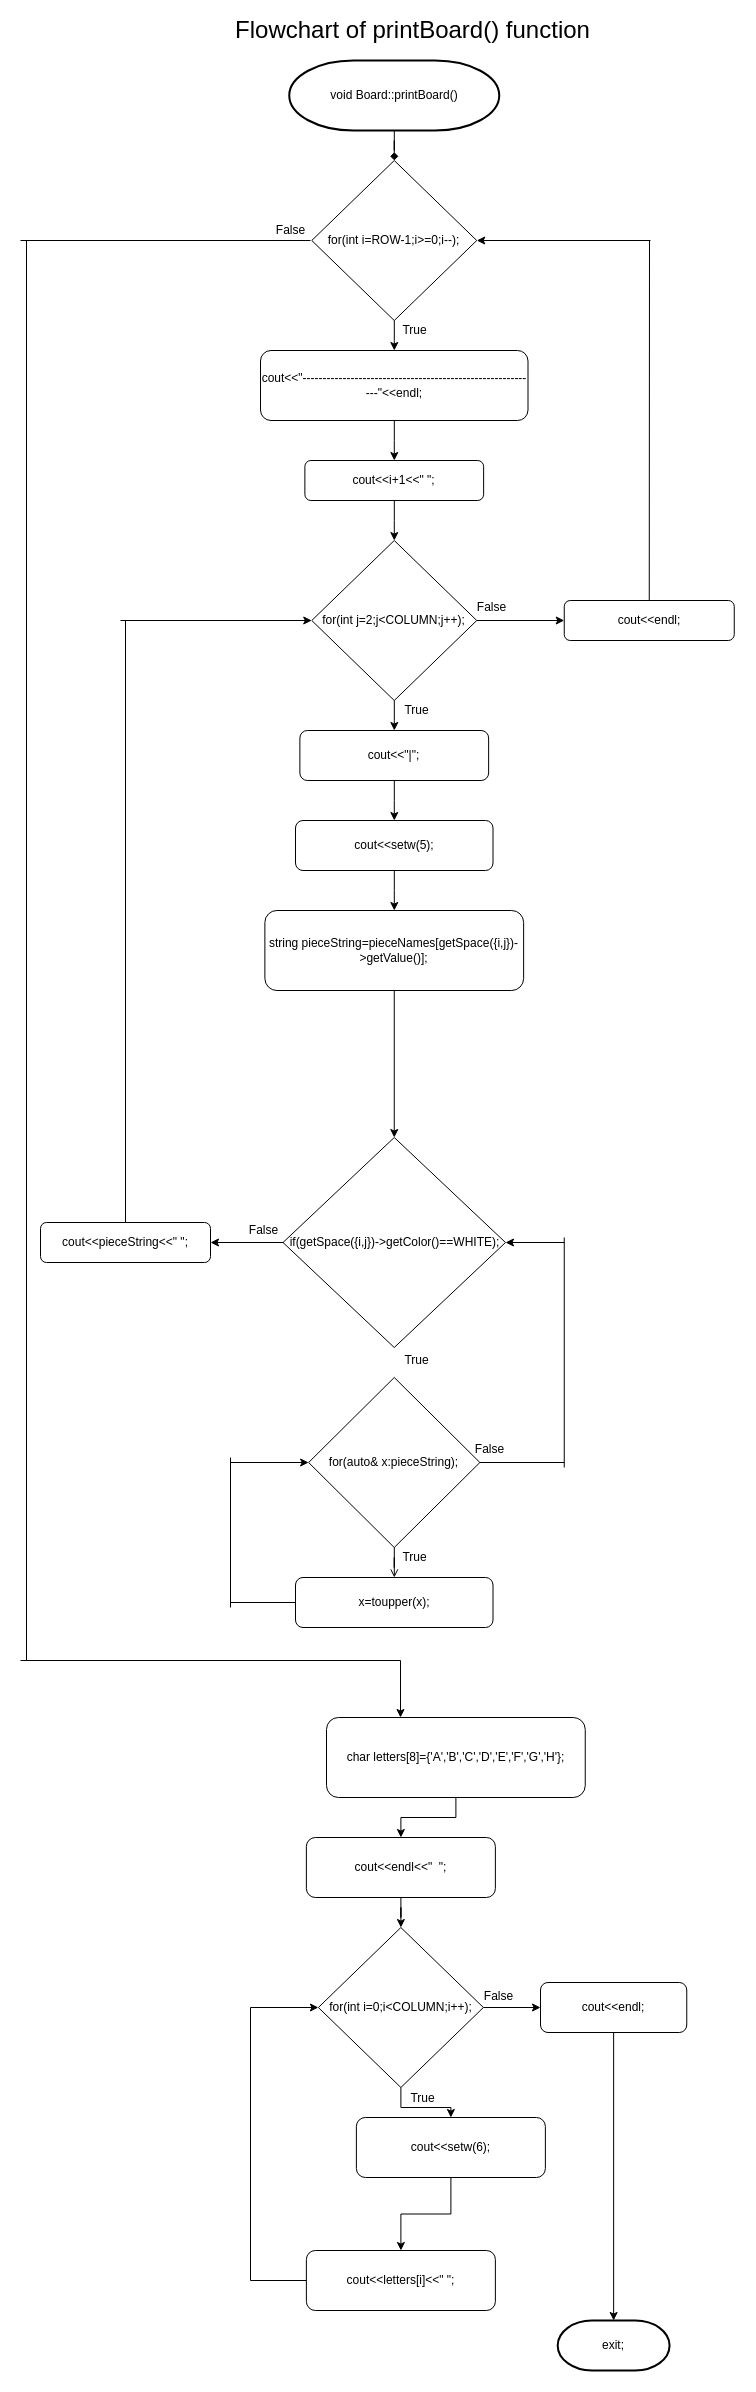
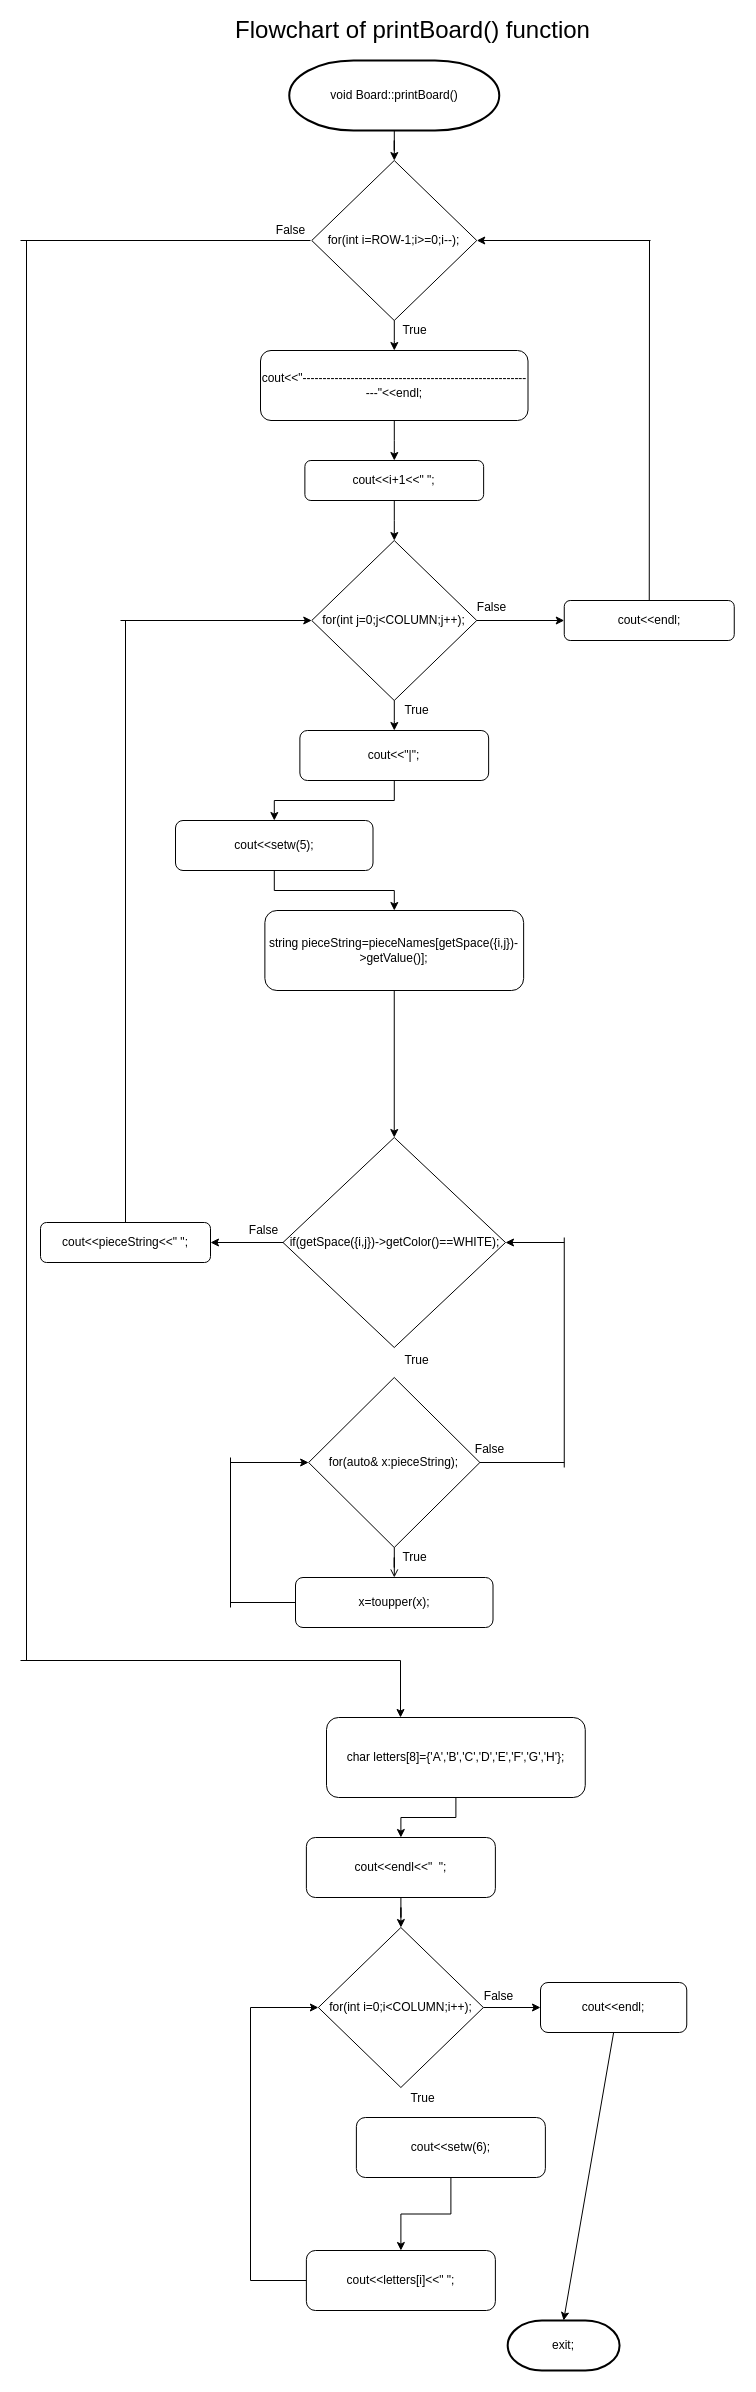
edge "void Board::printBoard()" -> "for(int i=ROW-1;i>=0;i--);": arrowhead diamond -> classic
node "for(int j=2;j<COLUMN;j++);": label "for(int j=2;j<COLUMN;j++);" -> "for(int j=0;j<COLUMN;j++);"
node "cout<<setw(5);": moved (394, 846) -> (274, 846)
edge "for(int i=0;i<COLUMN;i++);" -> "cout<<setw(6);": removed
node "exit;": moved (614, 2346) -> (564, 2346)
